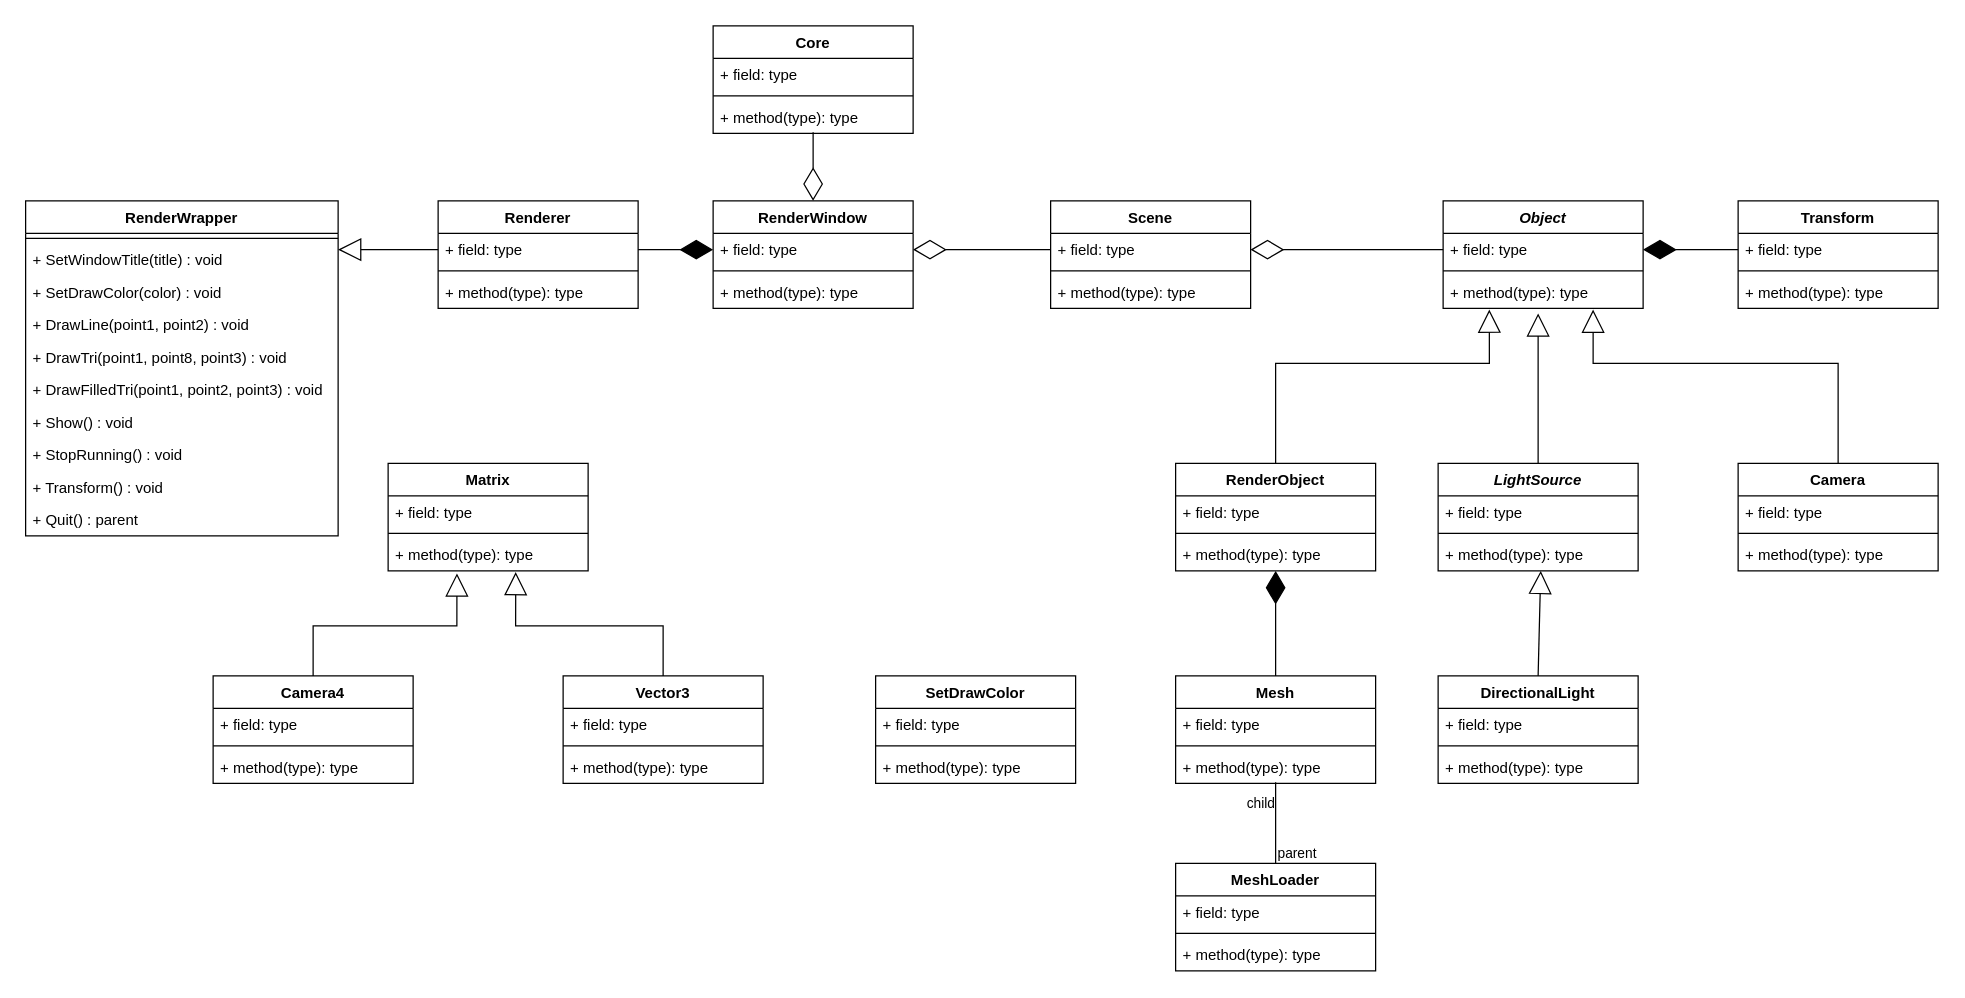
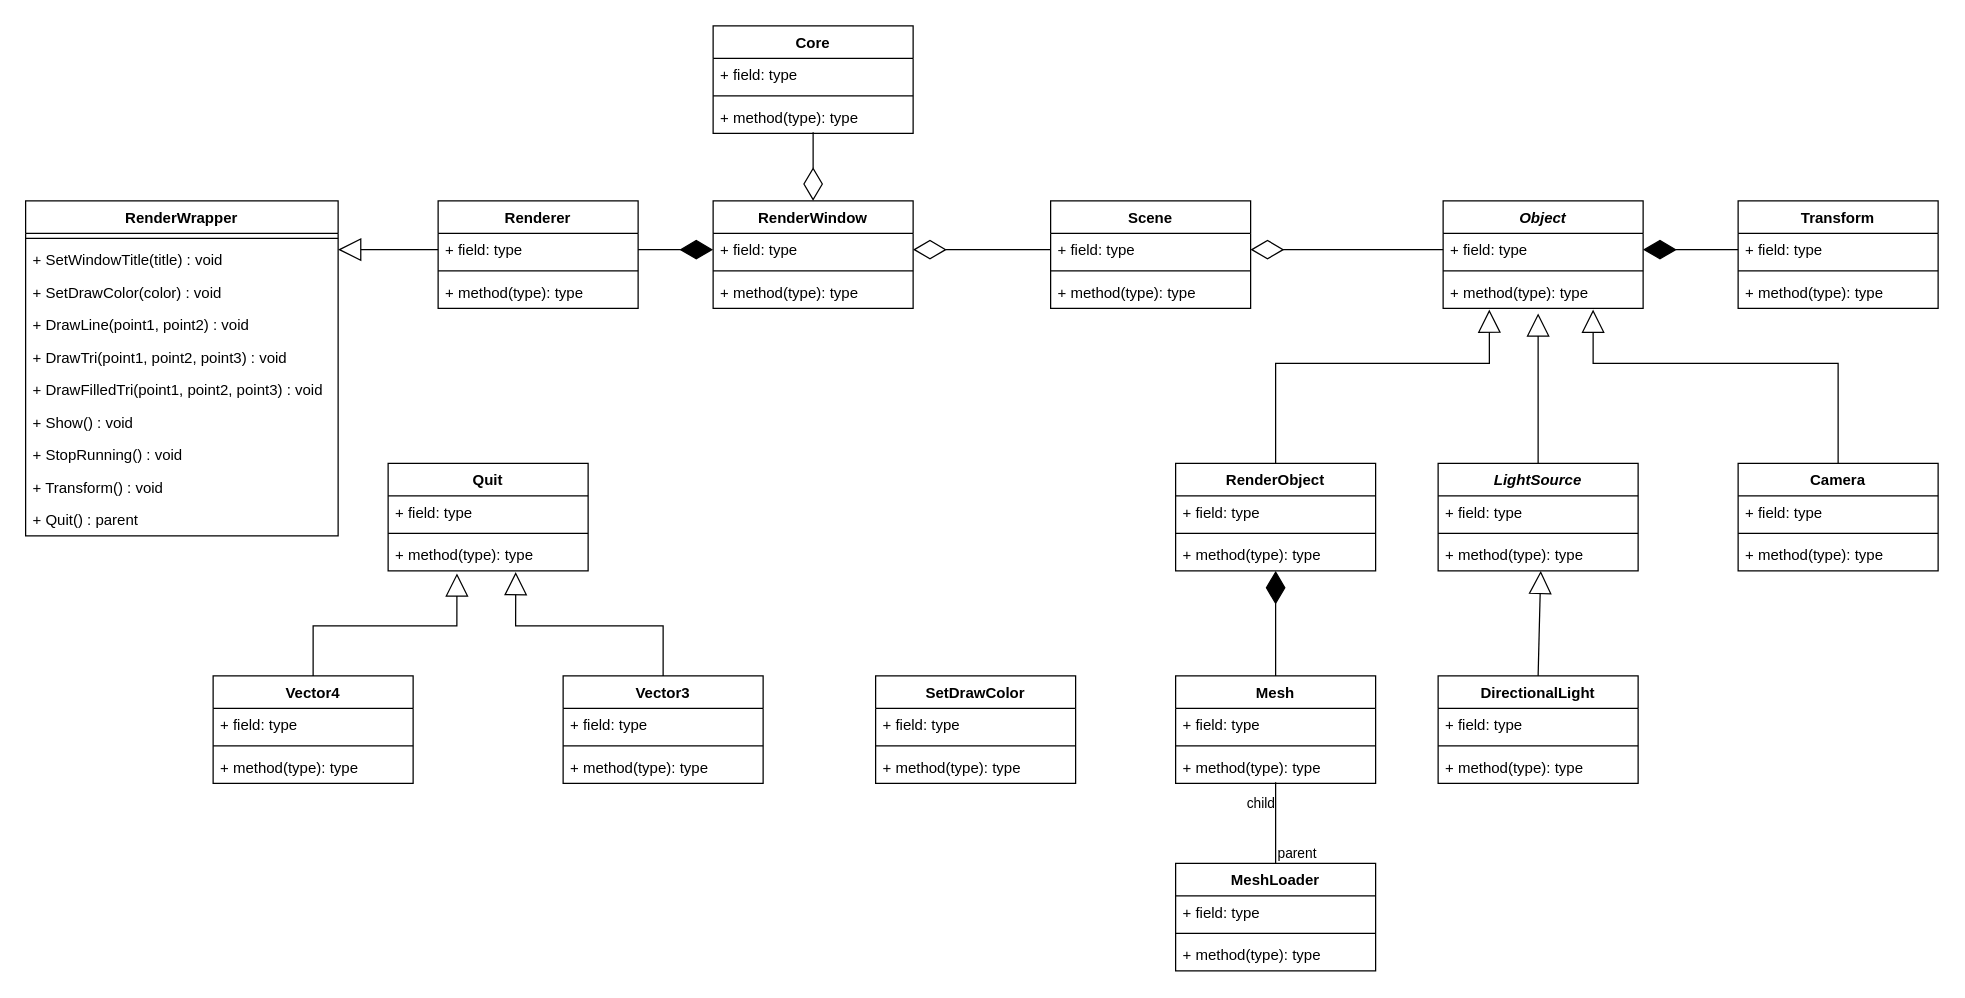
node "+ DrawTri(point1, point8, point3) : void": label "+ DrawTri(point1, point8, point3) : void" -> "+ DrawTri(point1, point2, point3) : void"
node "Matrix": label "Matrix" -> "Quit"
node "Camera4": label "Camera4" -> "Vector4"
